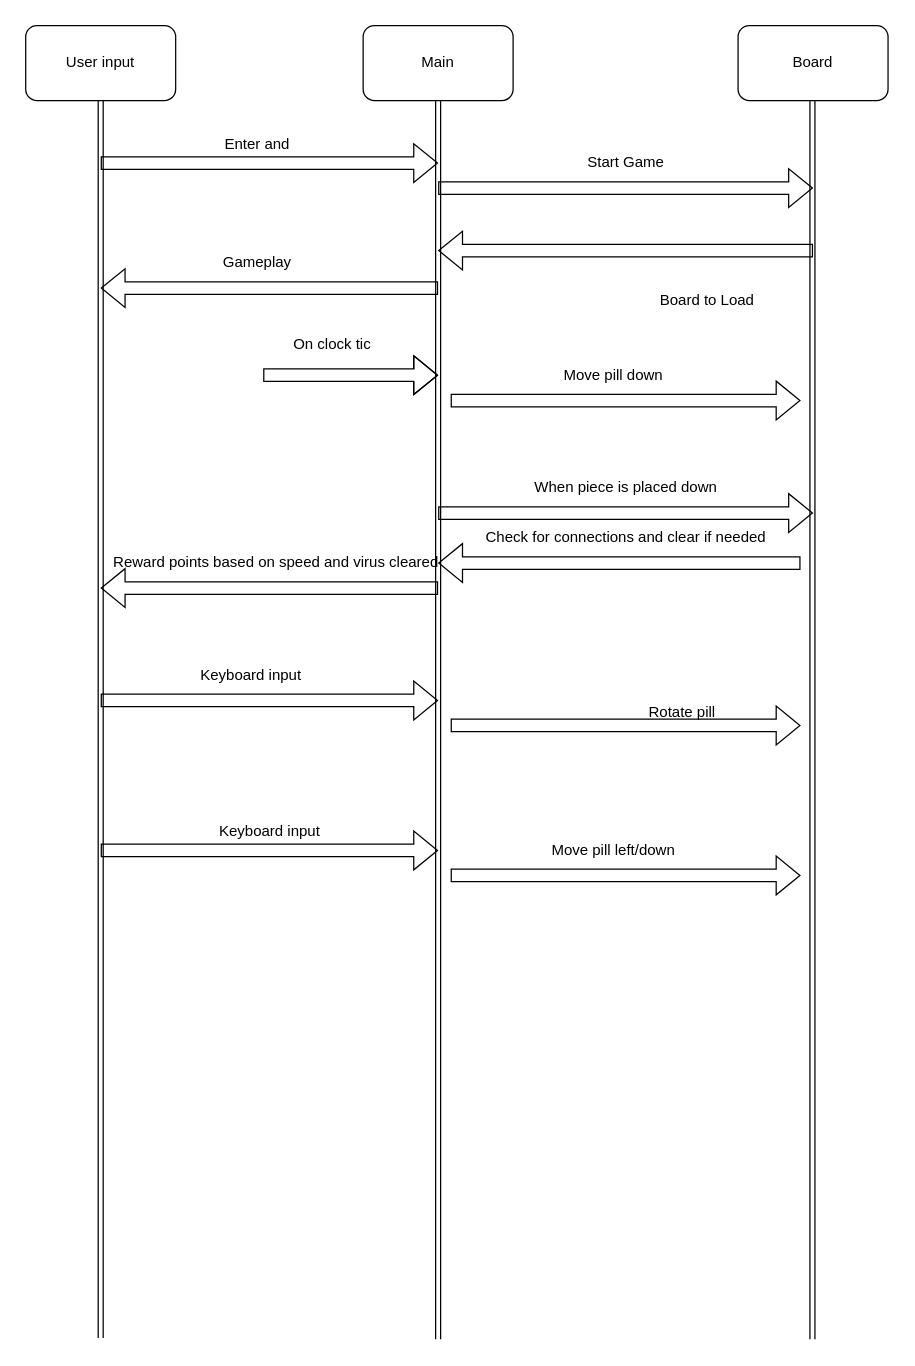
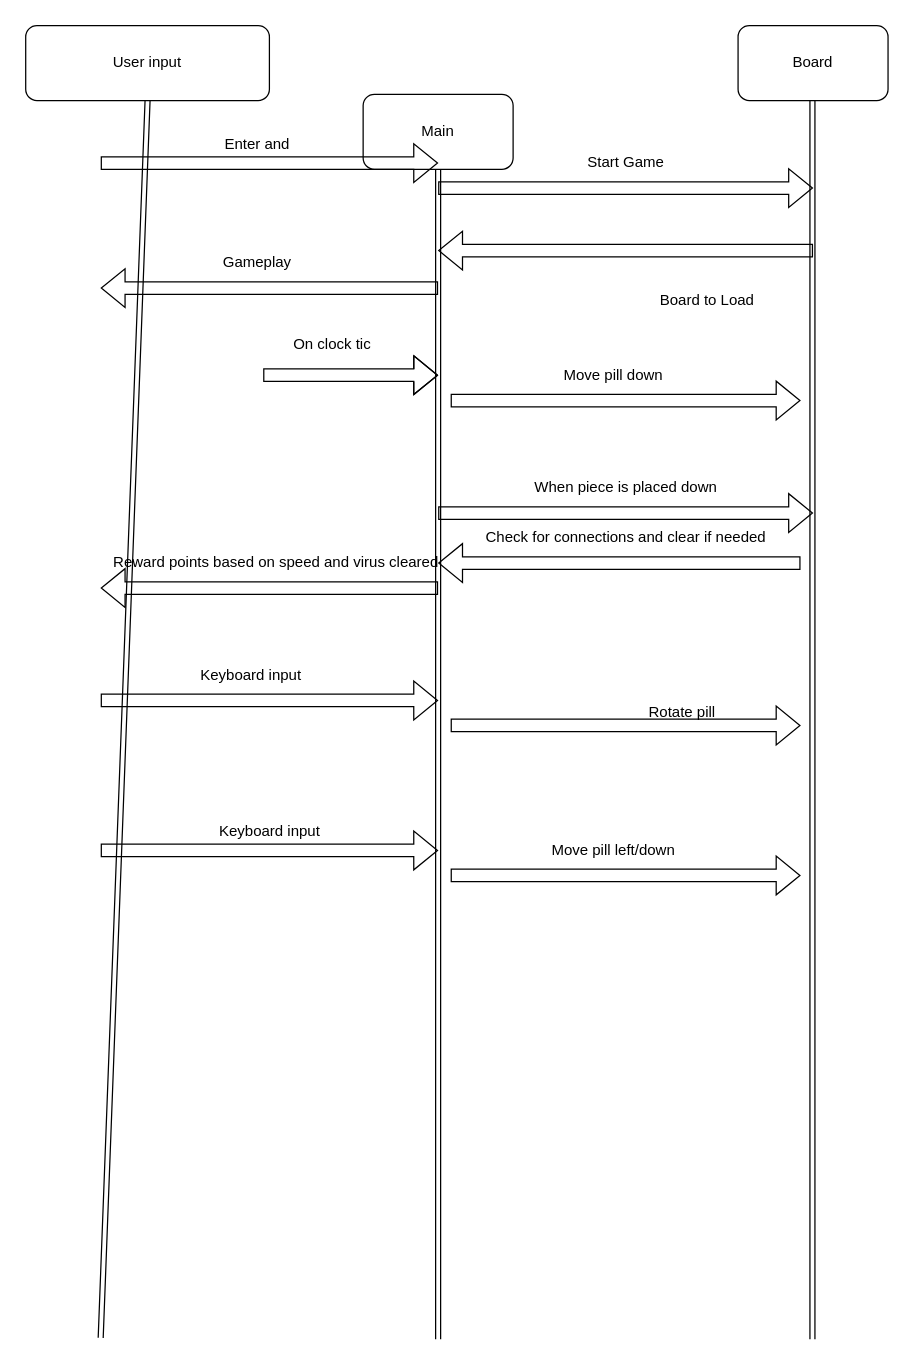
node "User input": size 150x75 -> 244x75
node "Main": moved (438, 63) -> (438, 132)
